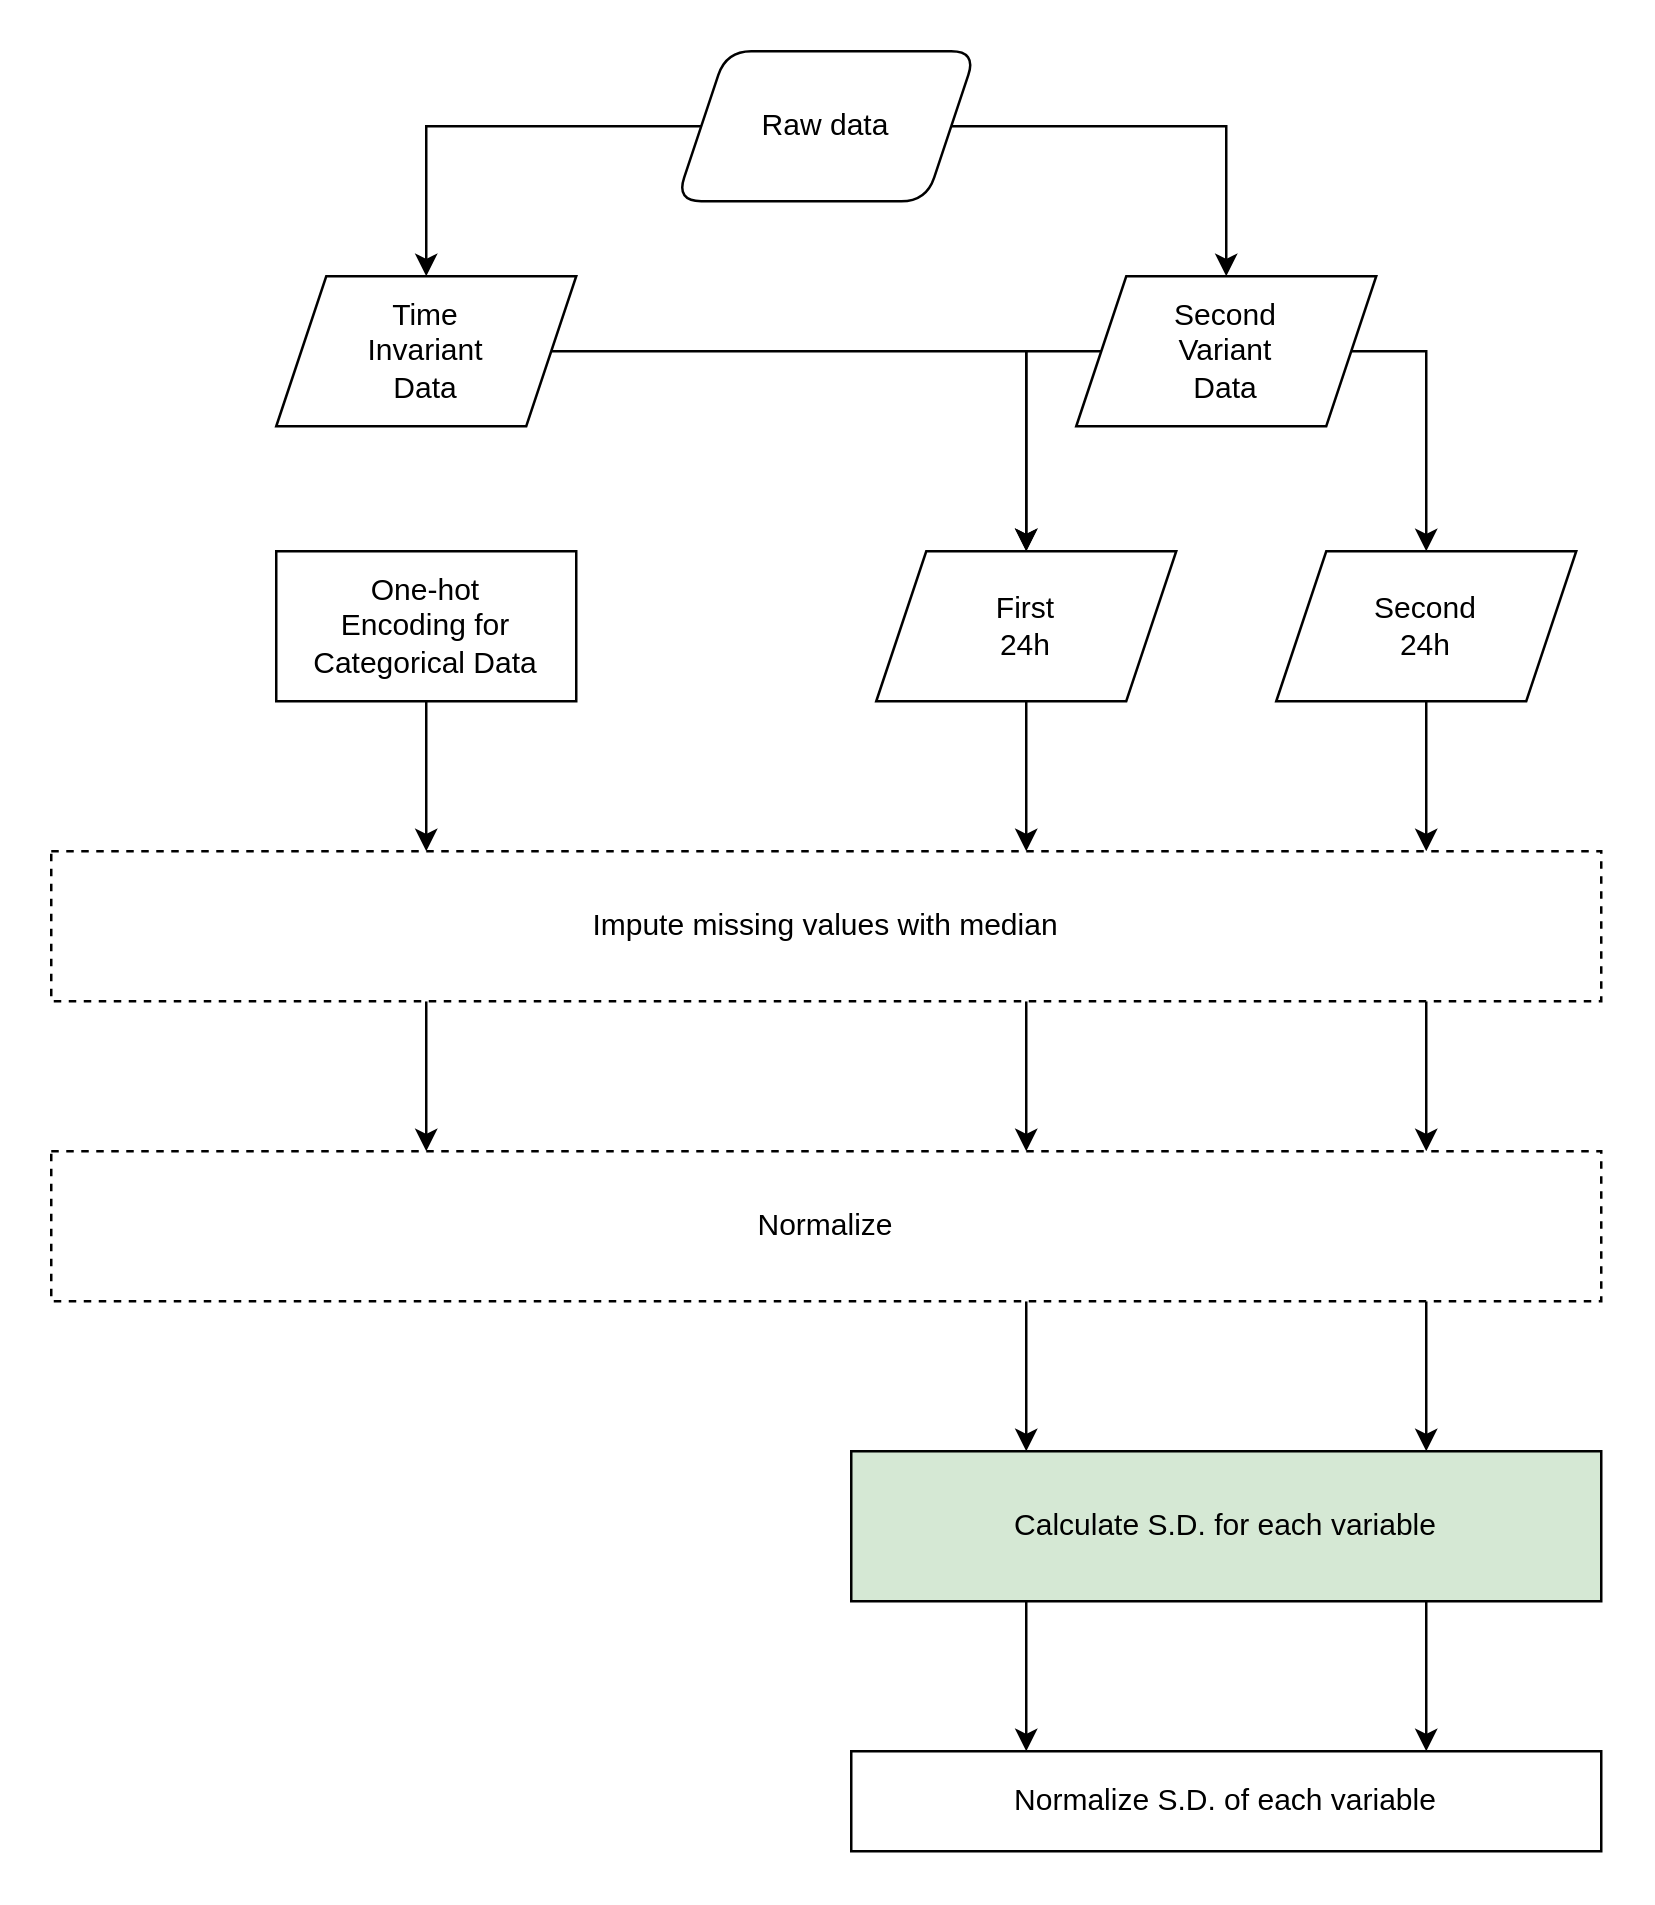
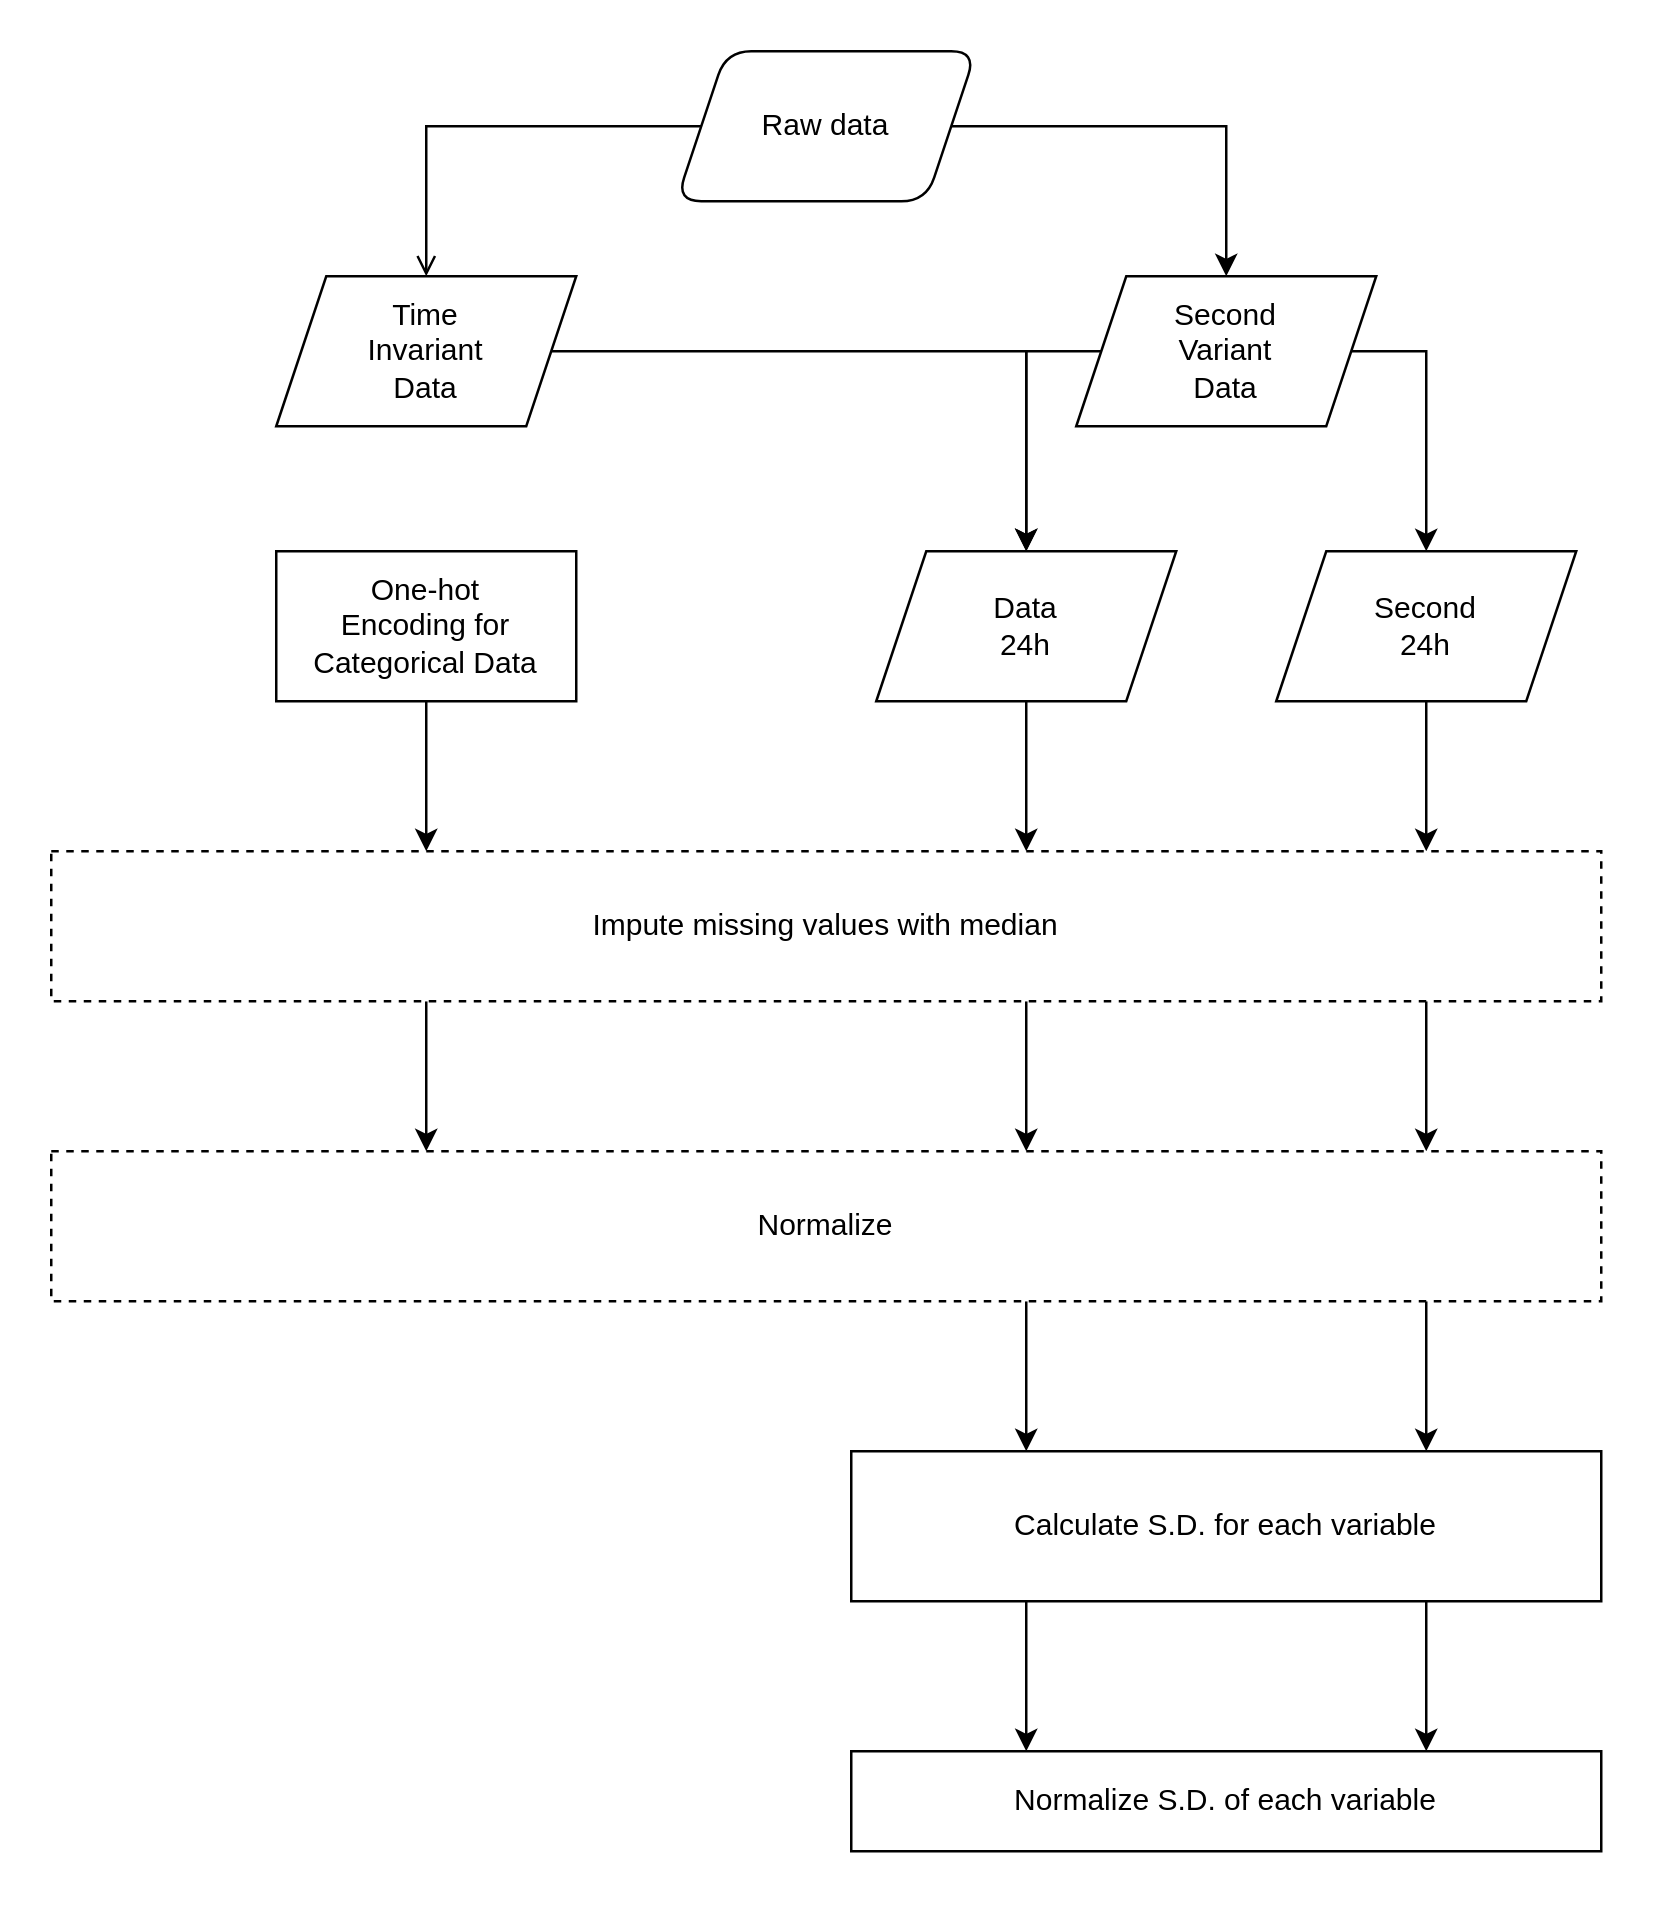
edge "Raw data" -> "Time Invariant Data": arrowhead classic -> open
node "First 24h": label "First 24h" -> "Data 24h"
node "Calculate S.D. for each variable": fillcolor #d5e8d4 -> #ffffff
